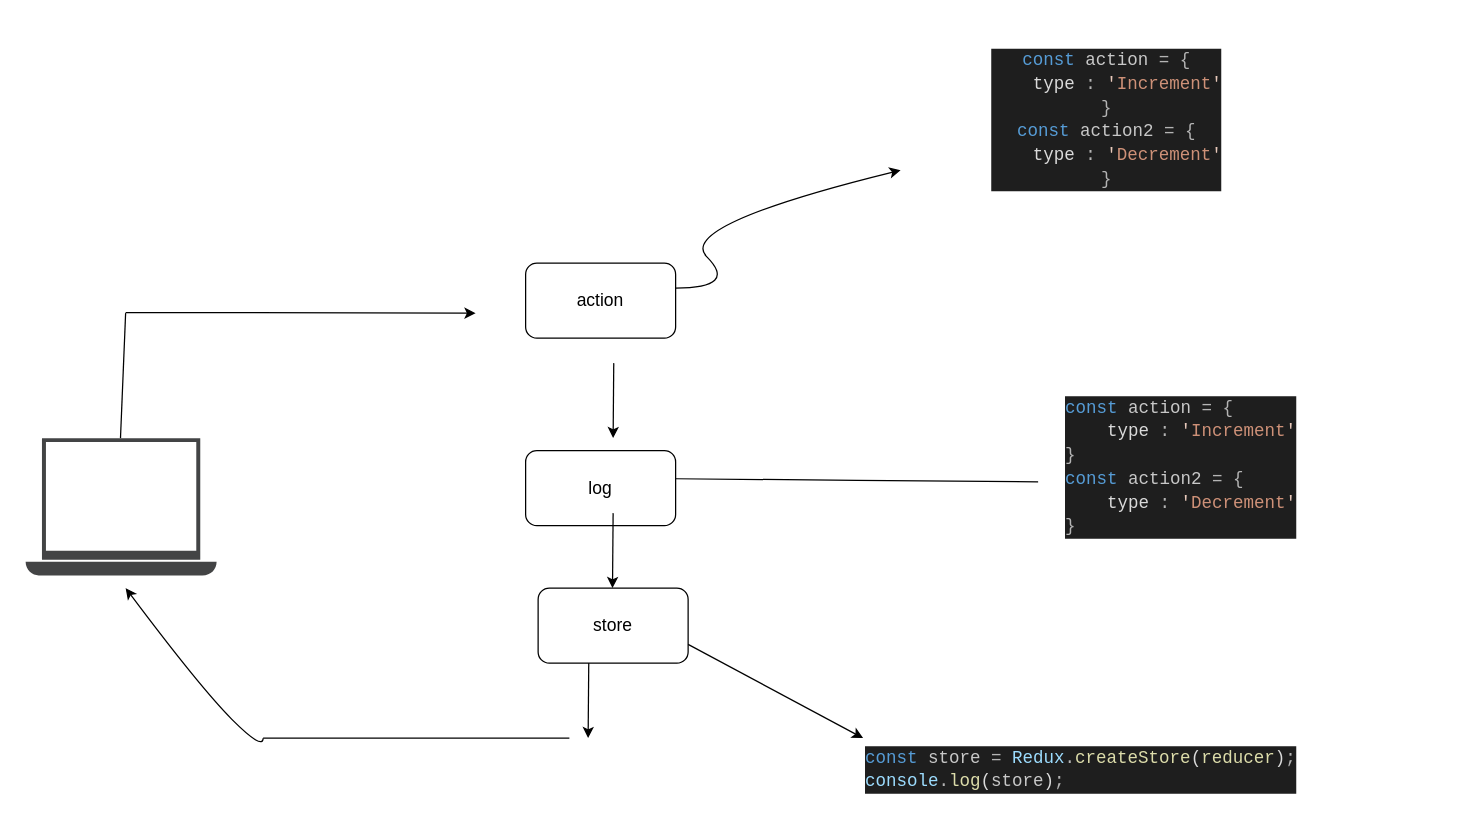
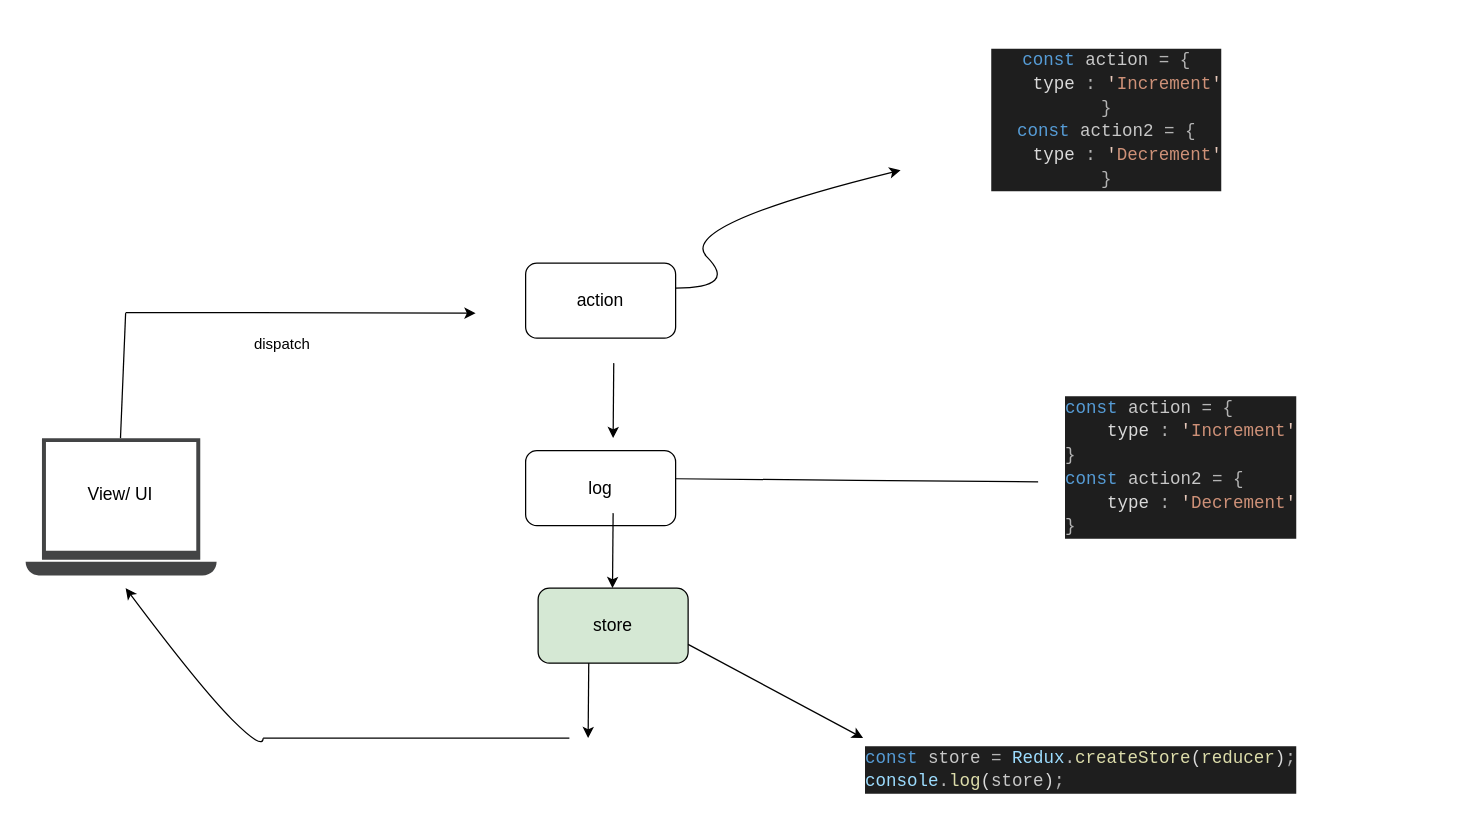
node "dispatch": added
node "View/ UI": added
node "store": fillcolor #ffffff -> #d5e8d4
